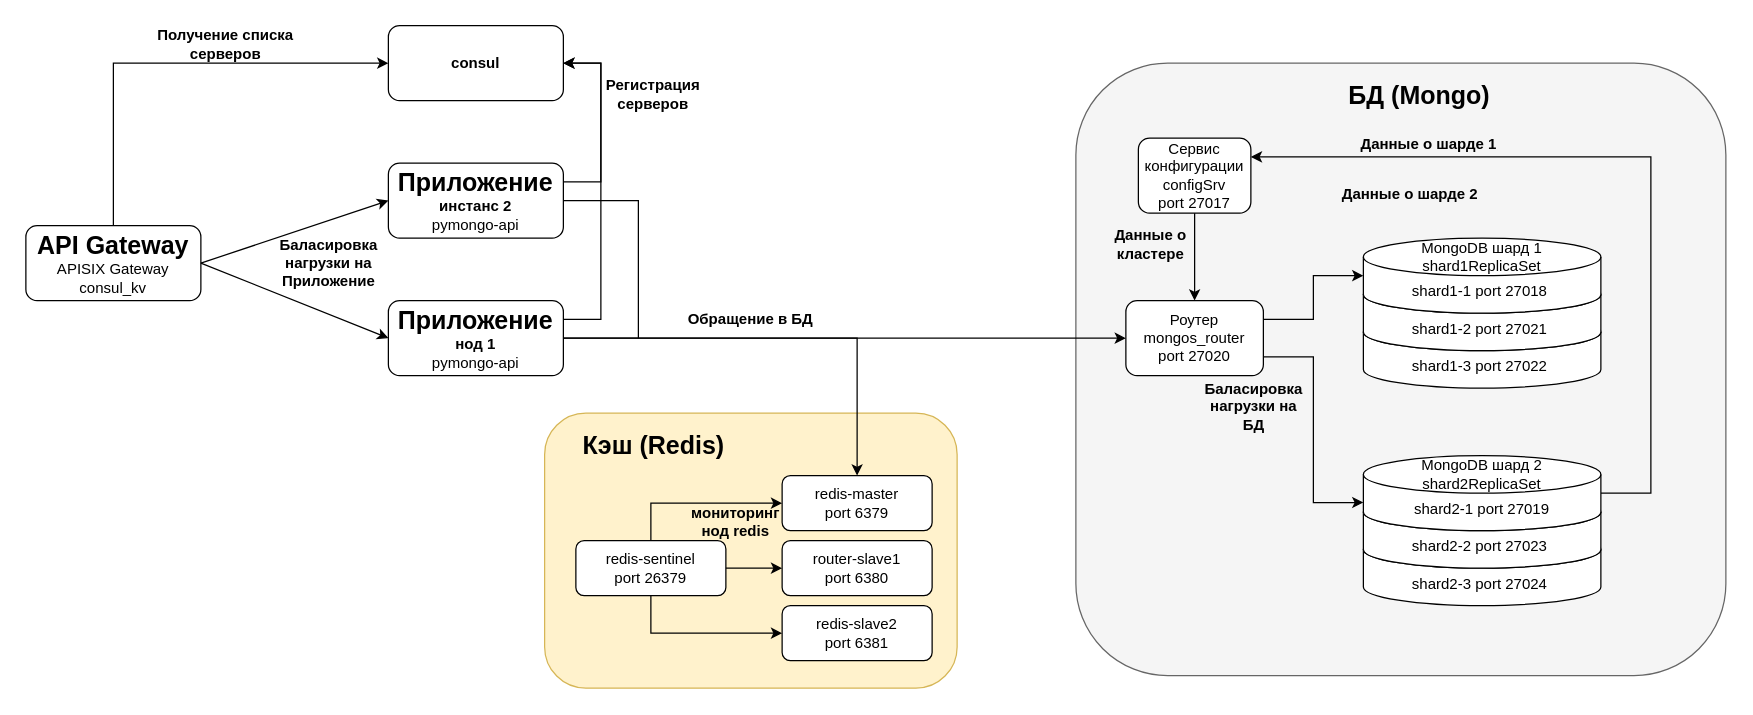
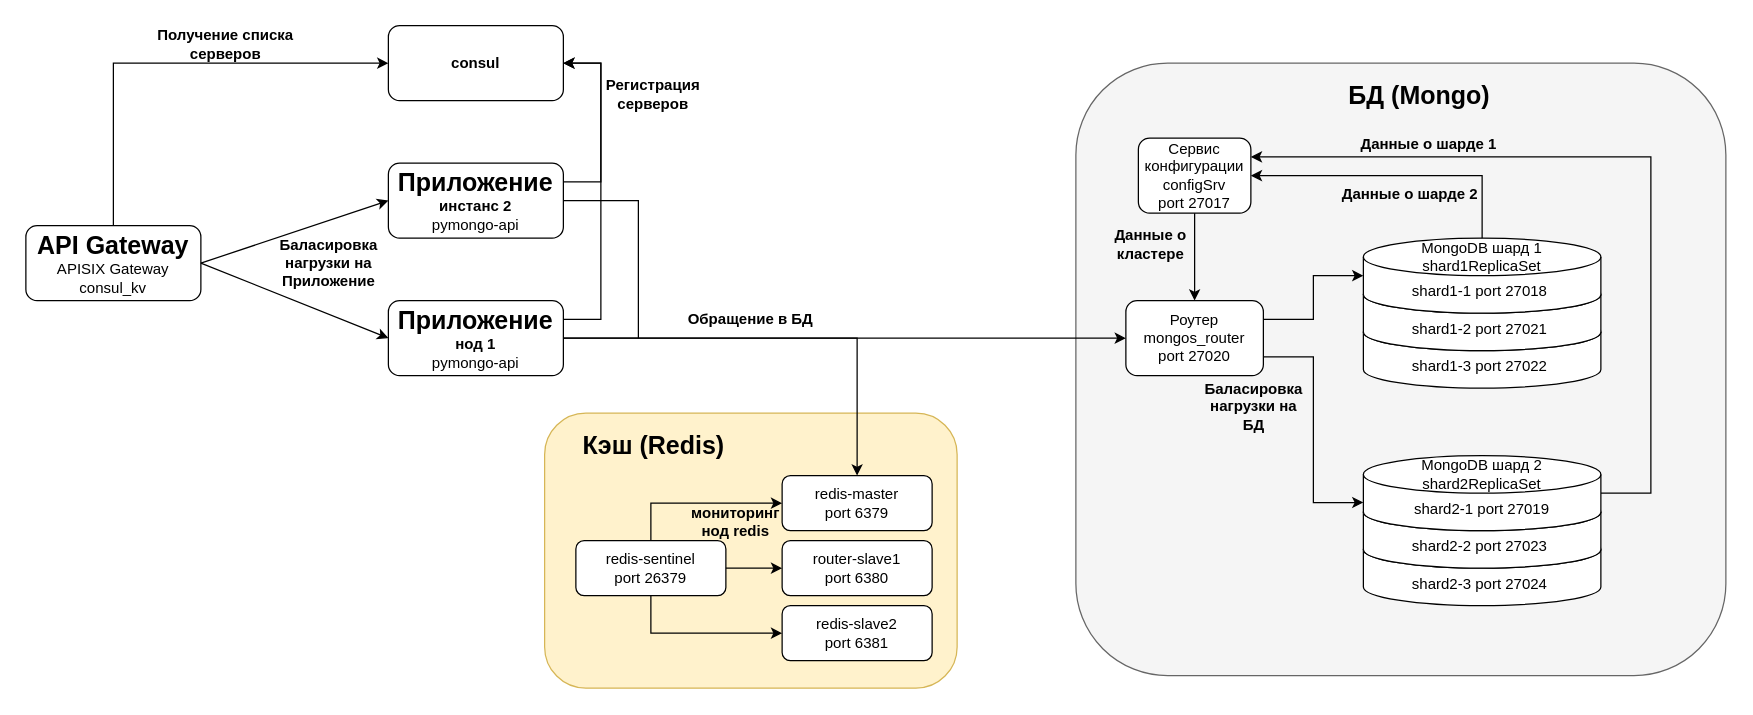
edge "shard1-1 port 27018" -> "Сервис конфигурации configSrv port 27017": added
